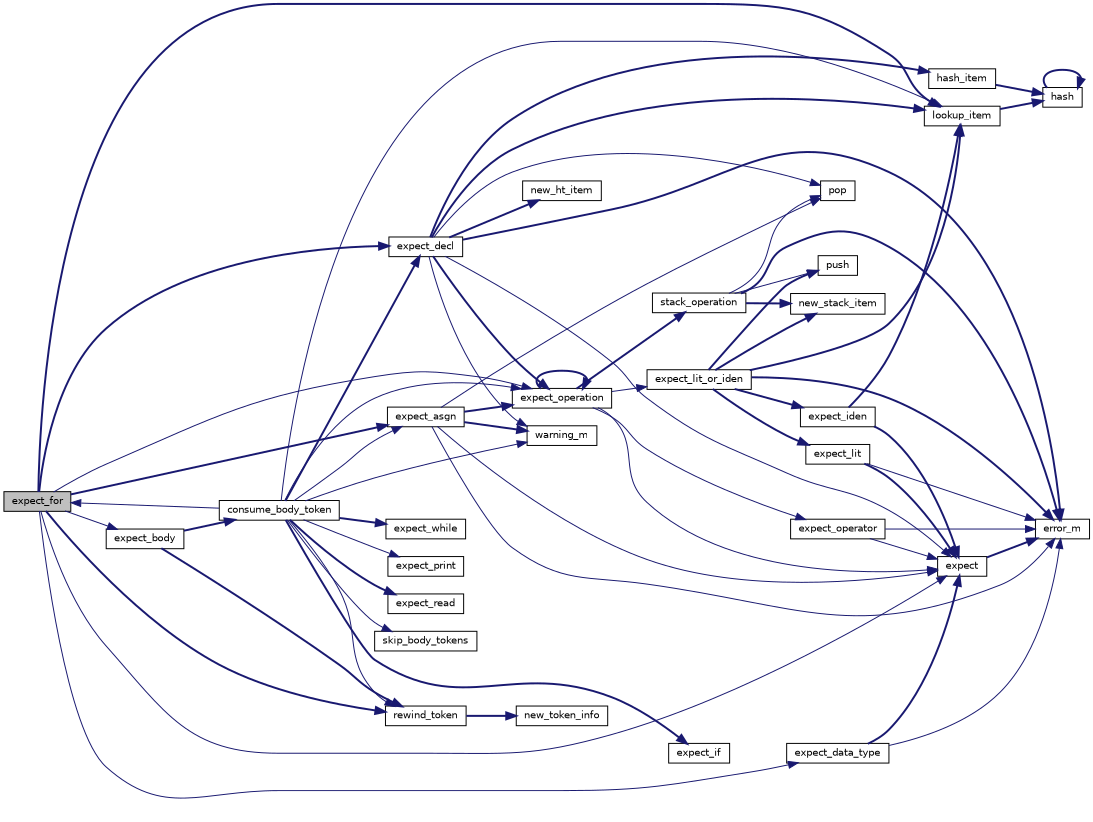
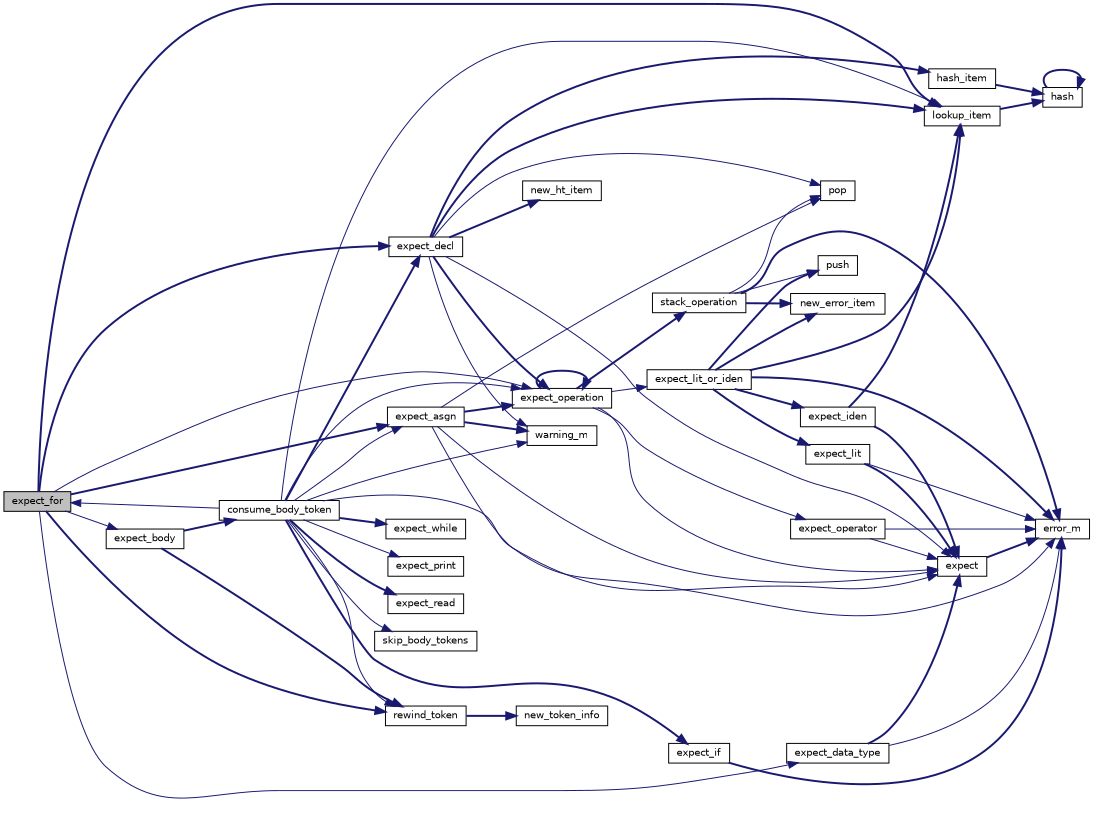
edge "expect_decl" -> "error_m": now "expect_if" -> "error_m"
node "new_stack_item": label "new_stack_item" -> "new_error_item"
edge "expect_for" -> "expect": now "consume_body_token" -> "expect"
